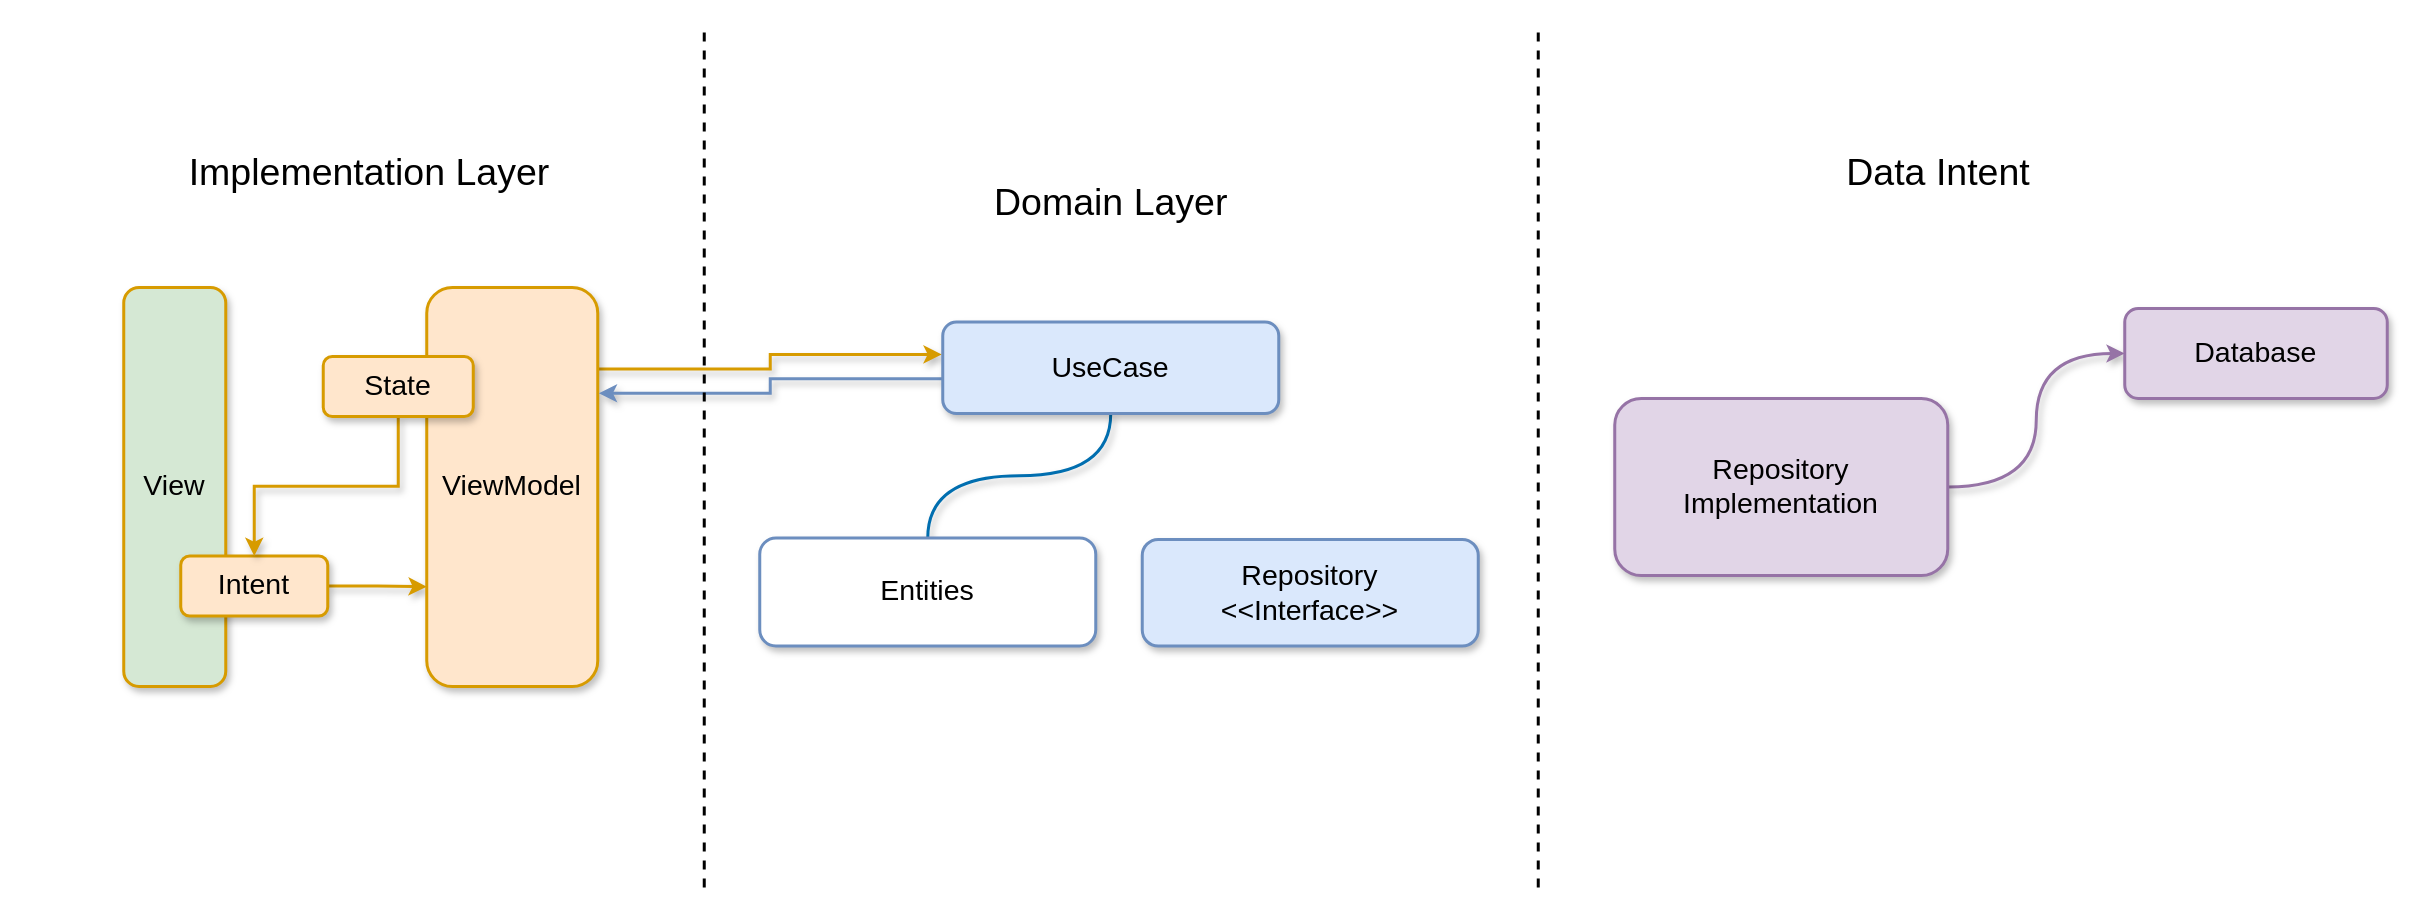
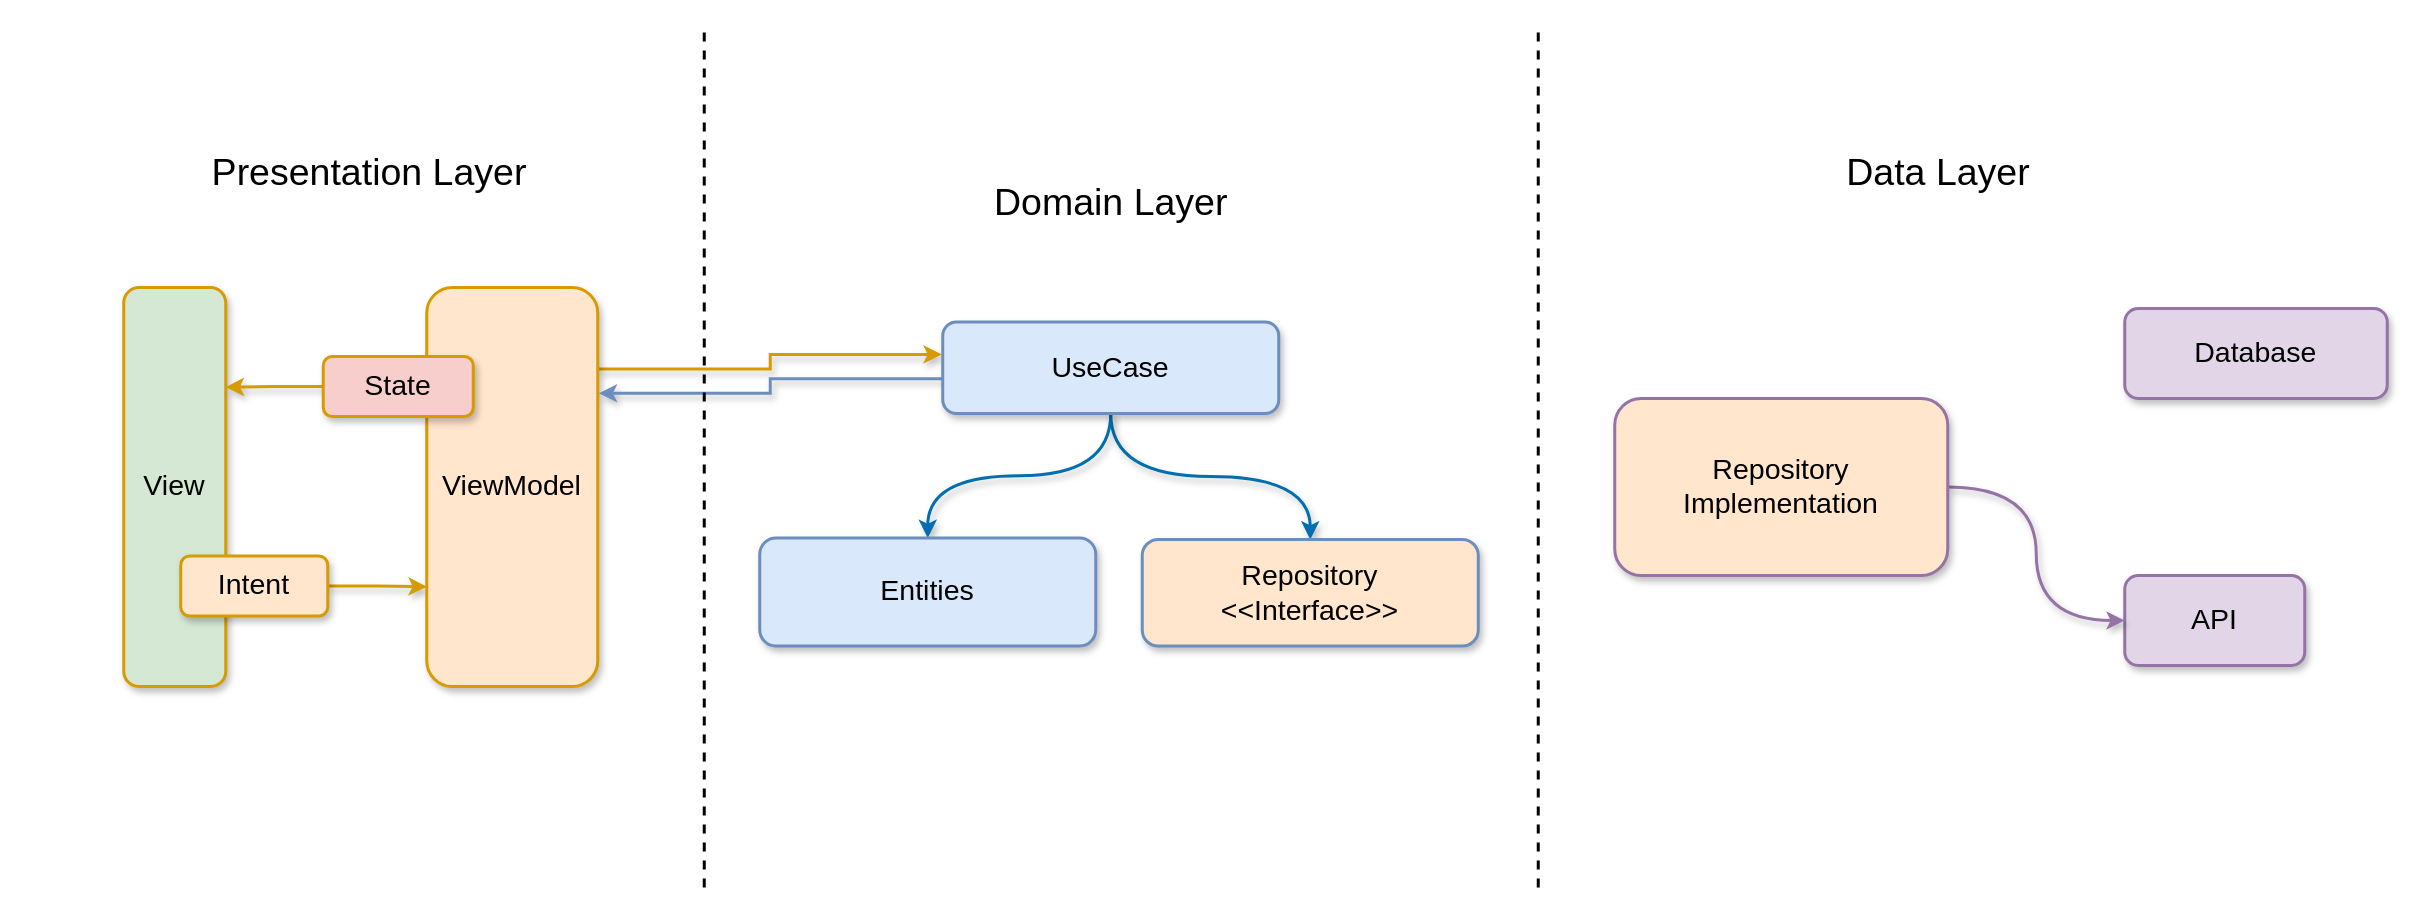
node "Implementation Layer": label "Implementation Layer" -> "Presentation Layer"
node "Data Intent": label "Data Intent" -> "Data Layer"
node "State": fillcolor #ffe6cc -> #f8cecc
edge "Repository Implementation" -> "Database": removed
edge "UseCase" -> "Repository <<Interface>>": added
edge "State" -> "Intent": now "State" -> "View"
node "Repository Implementation": fillcolor #e1d5e7 -> #ffe6cc
edge "UseCase" -- "Entities": arrowhead none -> classic
edge "Repository Implementation" -> "API": added
node "Entities": fillcolor #ffffff -> #dae8fc
node "Repository <<Interface>>": fillcolor #dae8fc -> #ffe6cc
node "API": added
